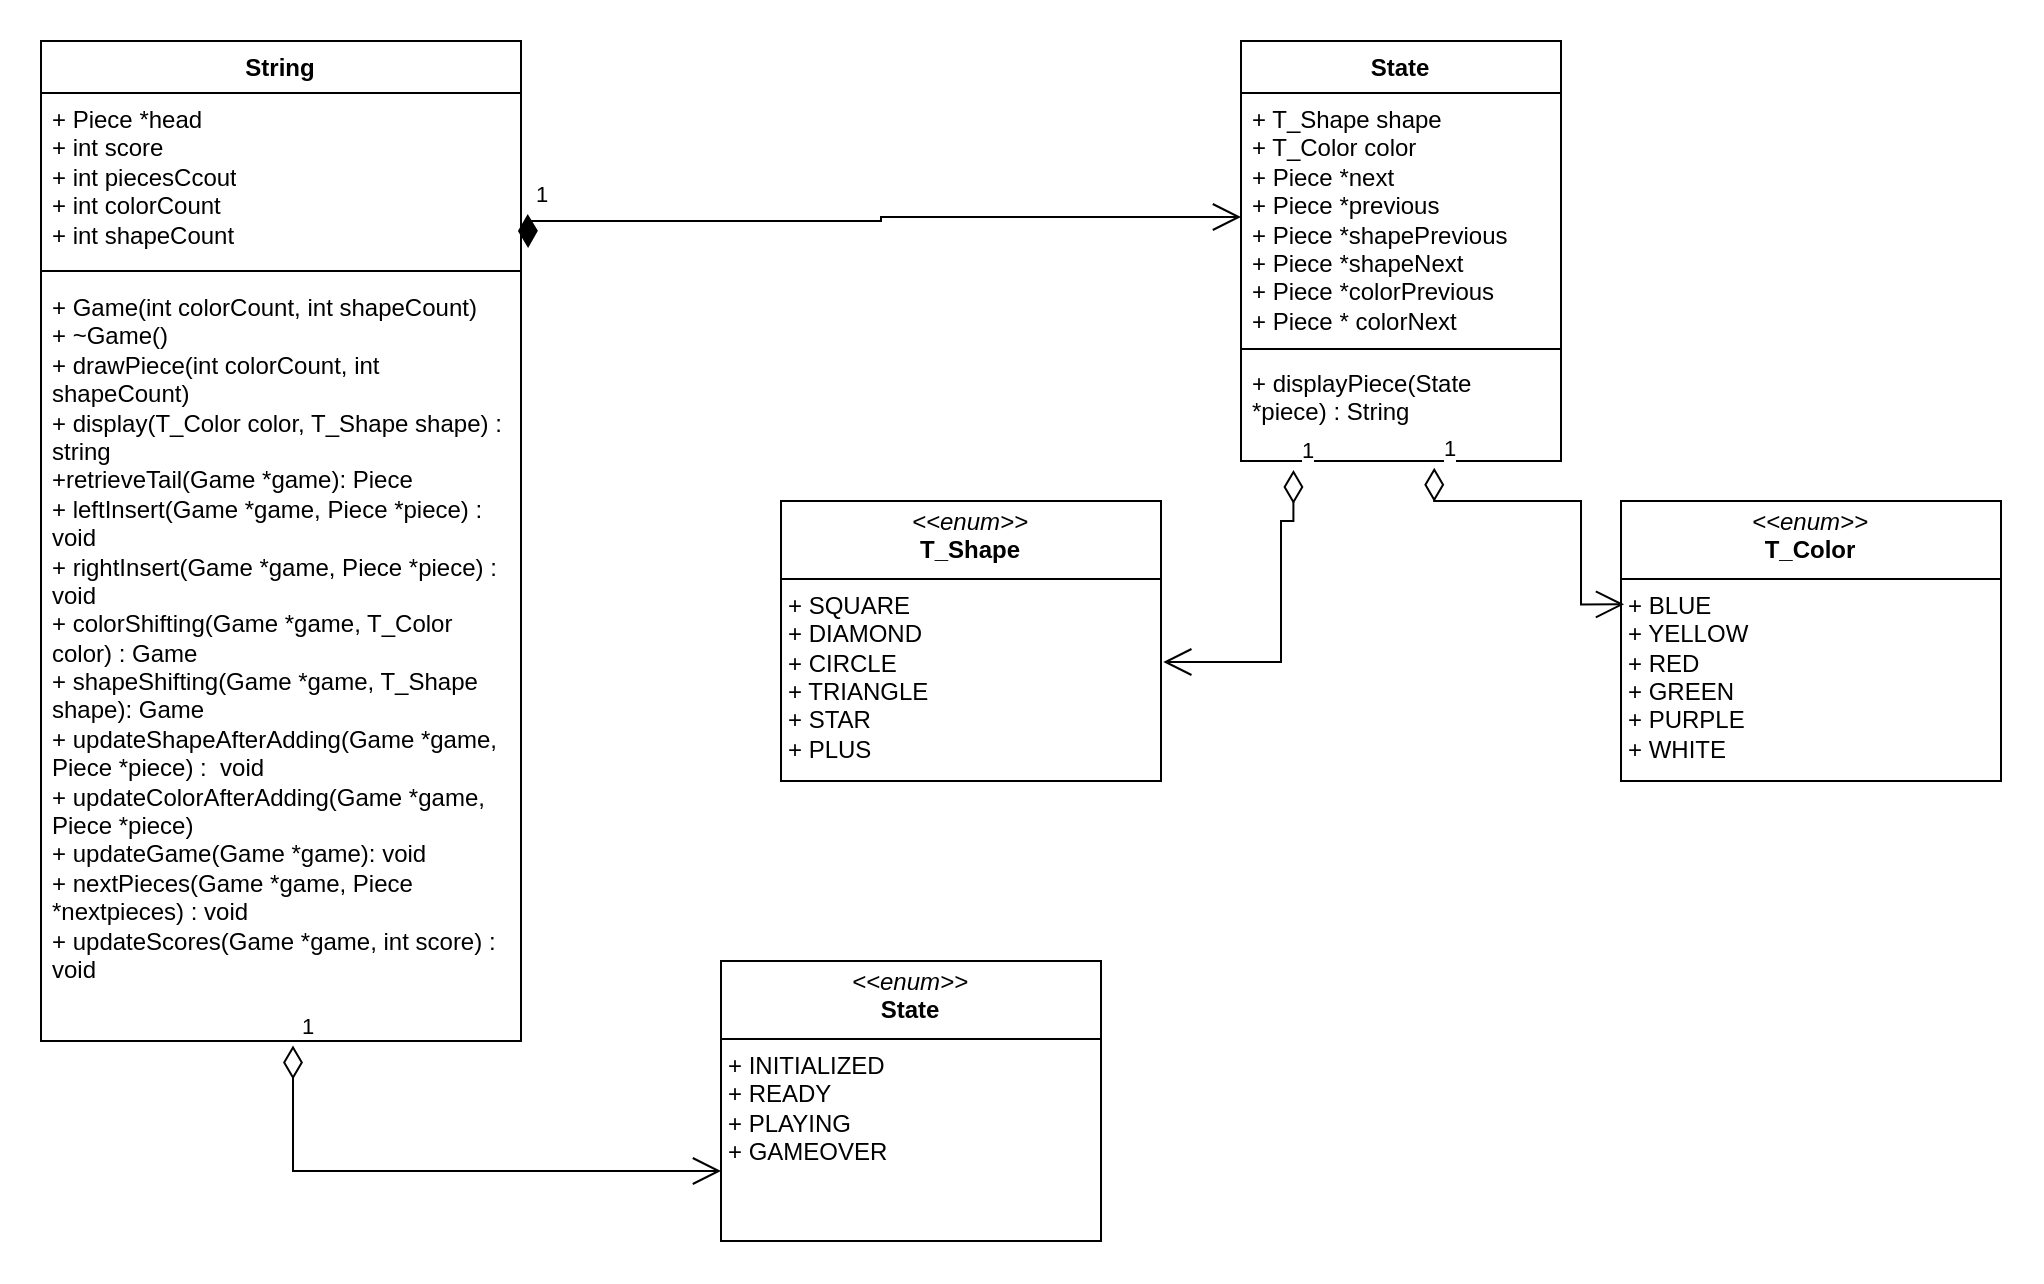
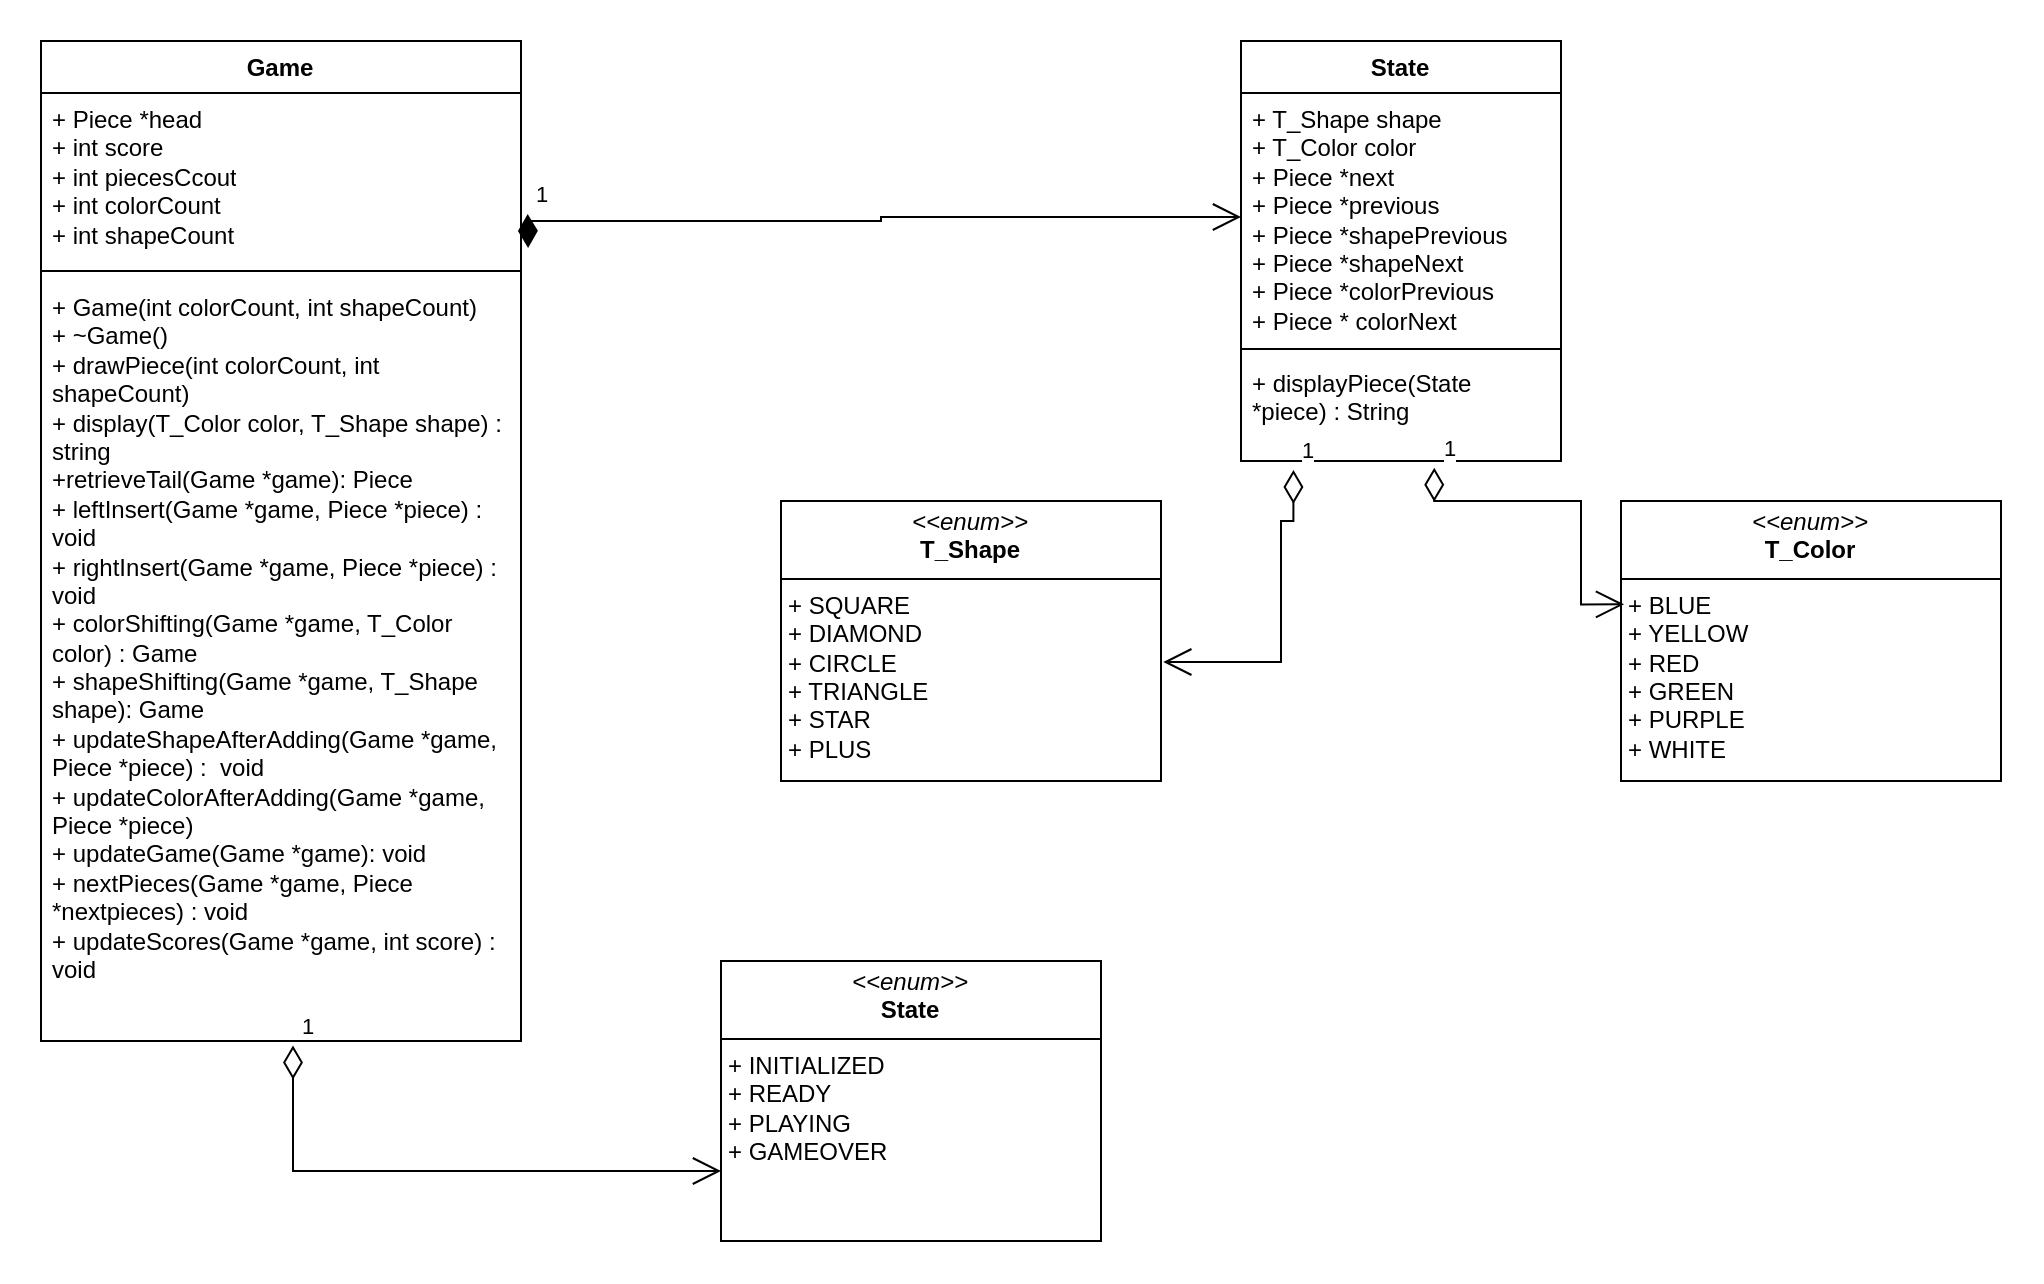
node "String": label "String" -> "Game"
